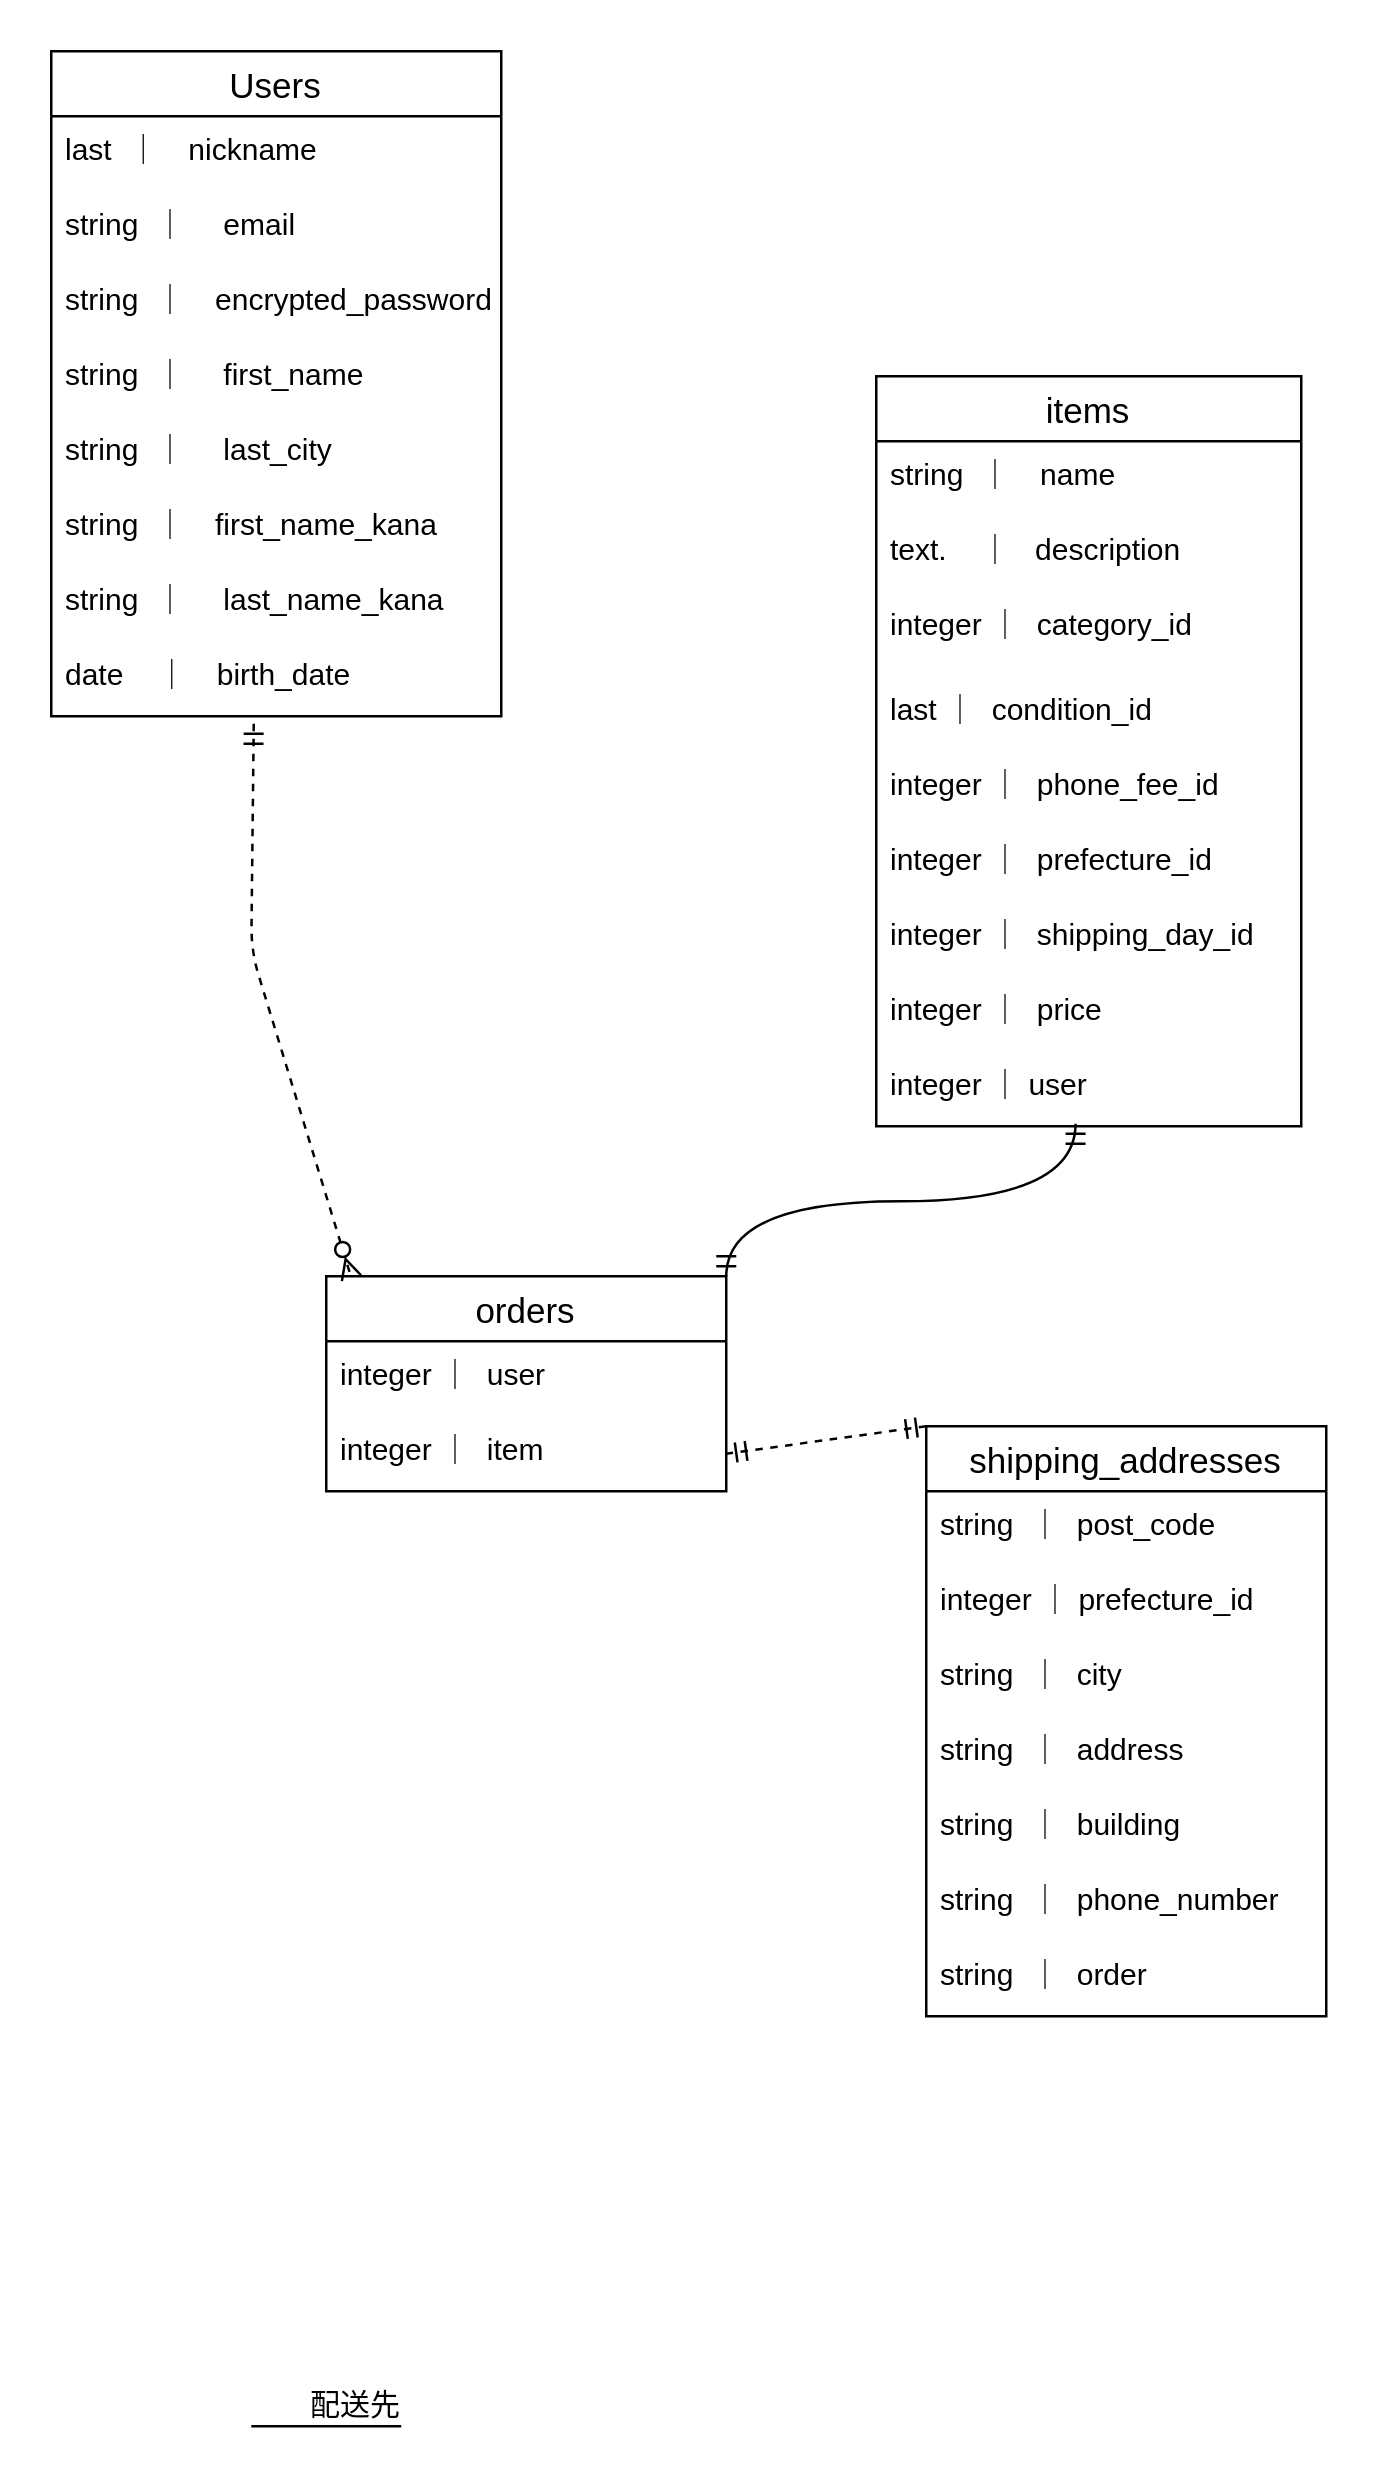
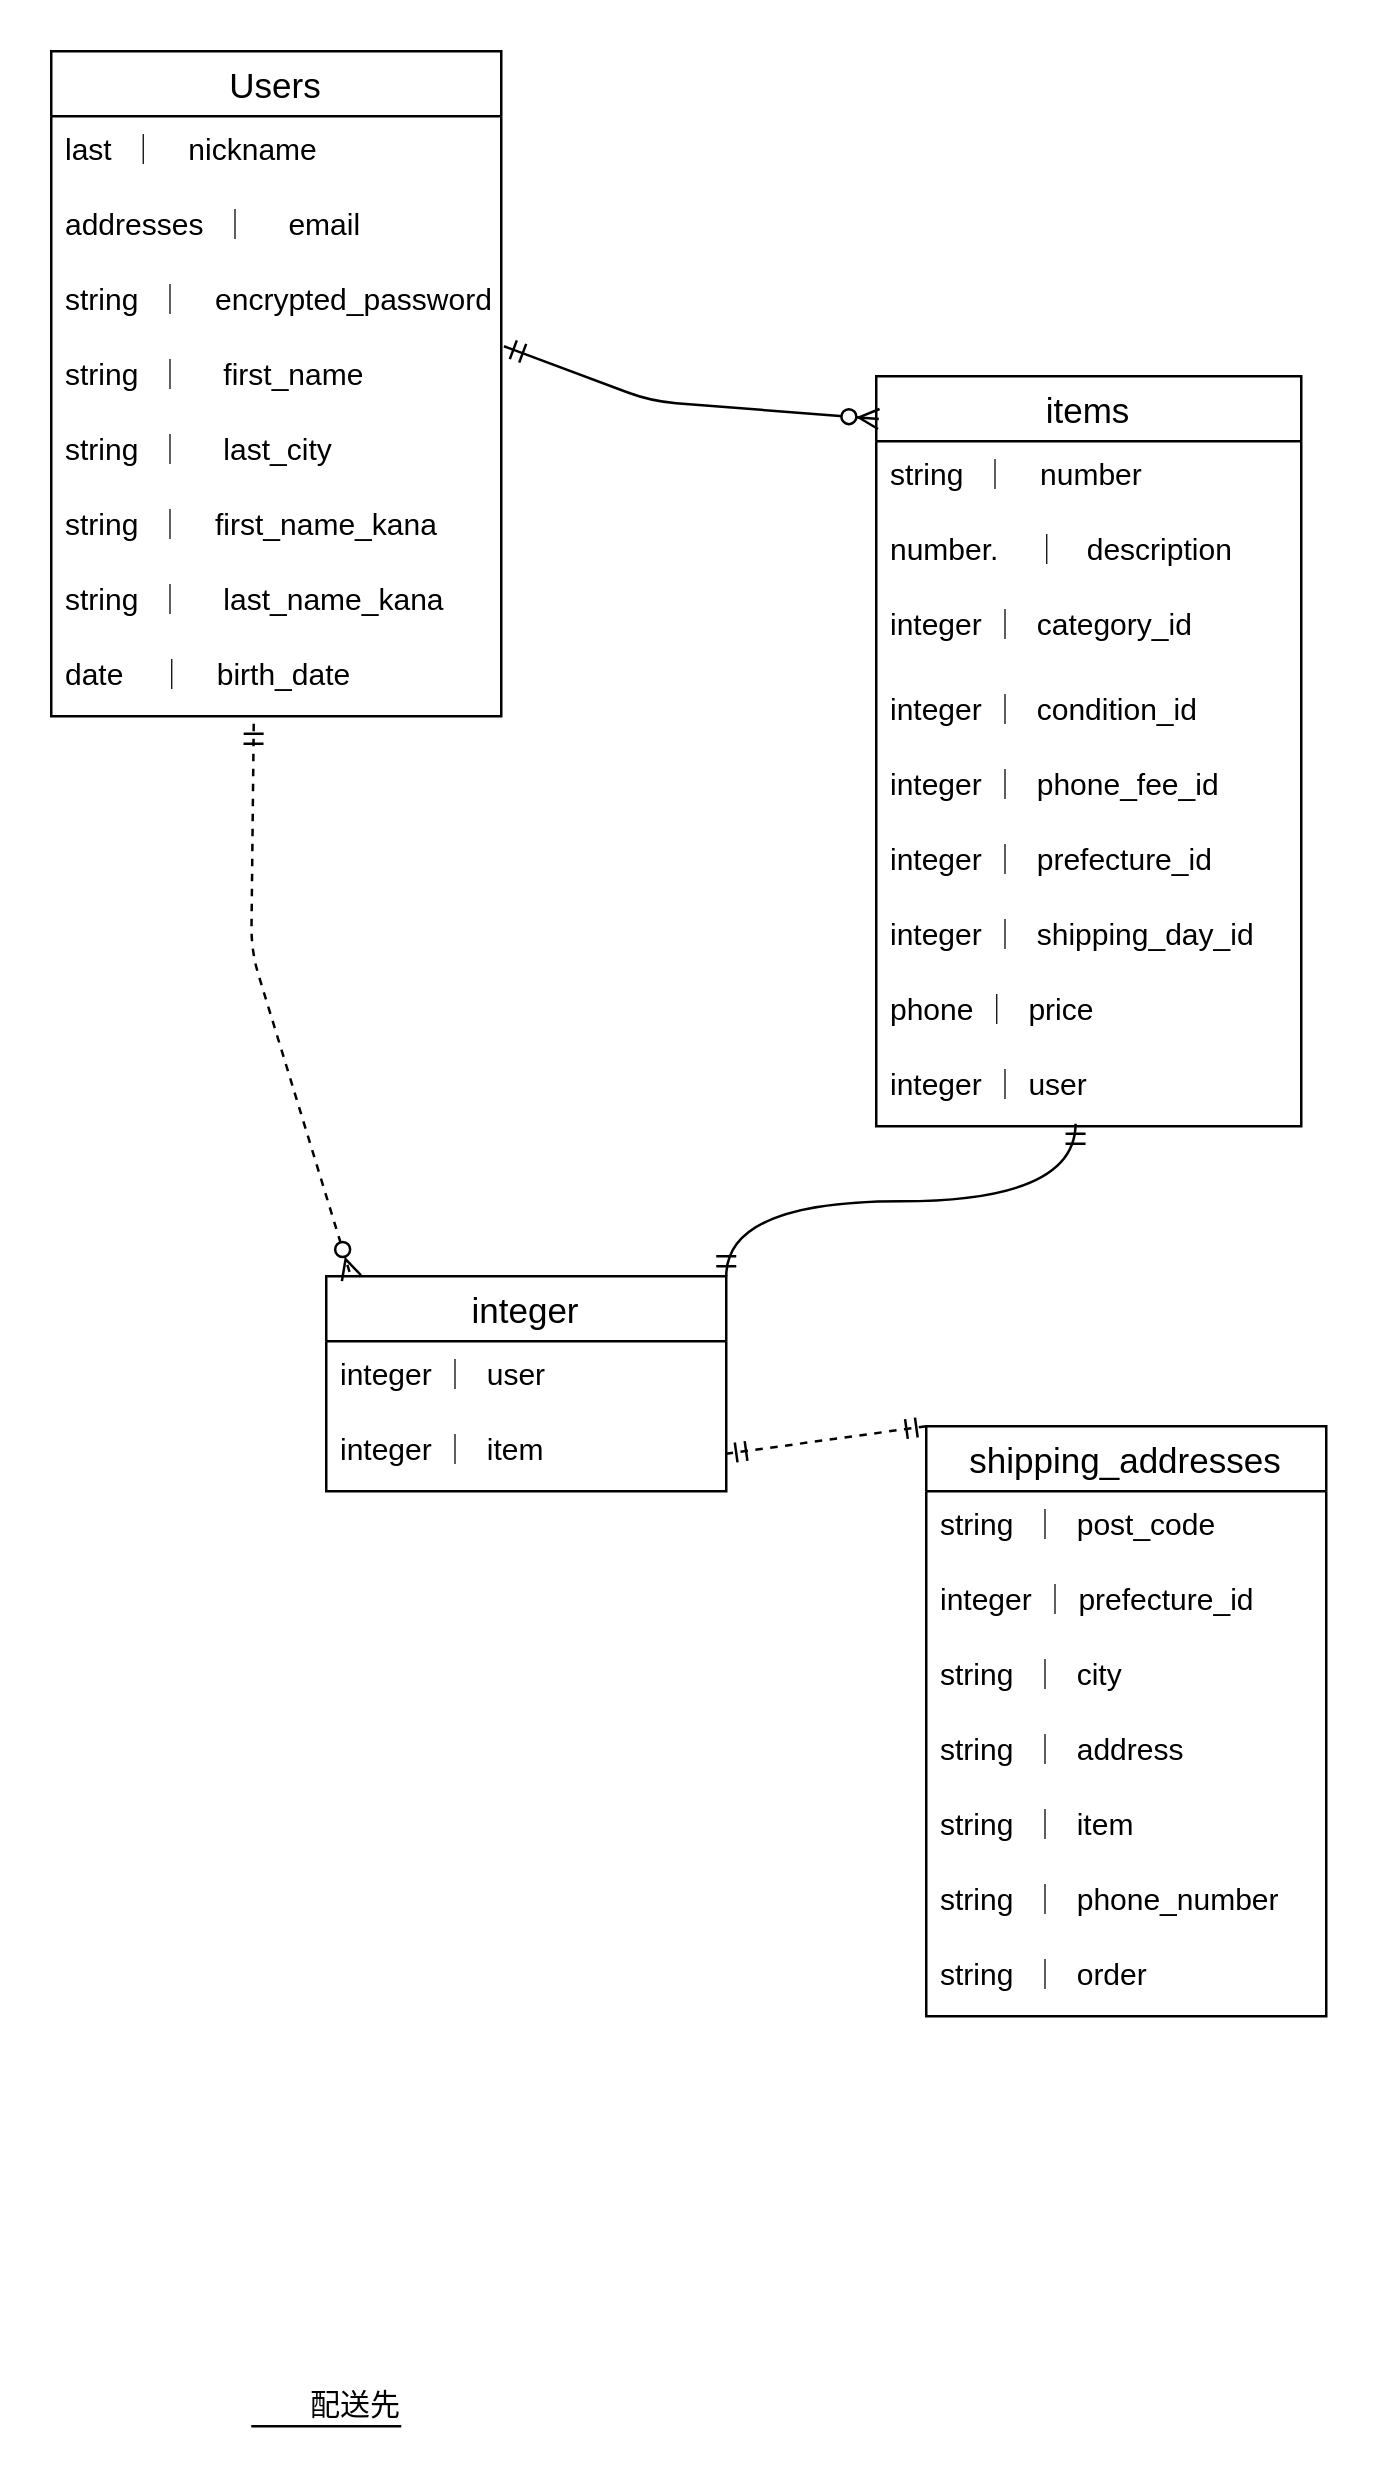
node "string ｜ email": label "string ｜ email" -> "addresses ｜ email"
edge "string ｜ encrypted_password" -- "items": added
node "string ｜ name": label "string ｜ name" -> "string ｜ number"
node "text. ｜ description": label "text. ｜ description" -> "number. ｜ description"
node "last ｜ condition_id": label "last ｜ condition_id" -> "integer ｜ condition_id"
node "integer ｜ price": label "integer ｜ price" -> "phone ｜ price"
node "orders": label "orders" -> "integer"
node "string ｜ building": label "string ｜ building" -> "string ｜ item"
